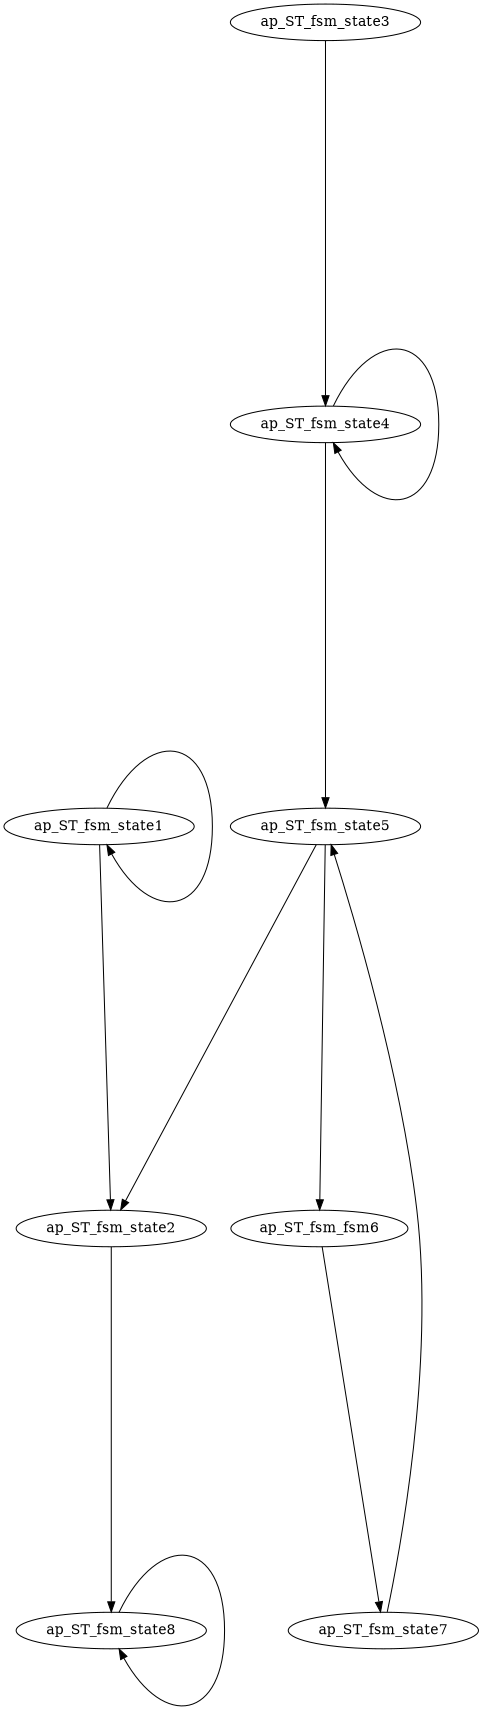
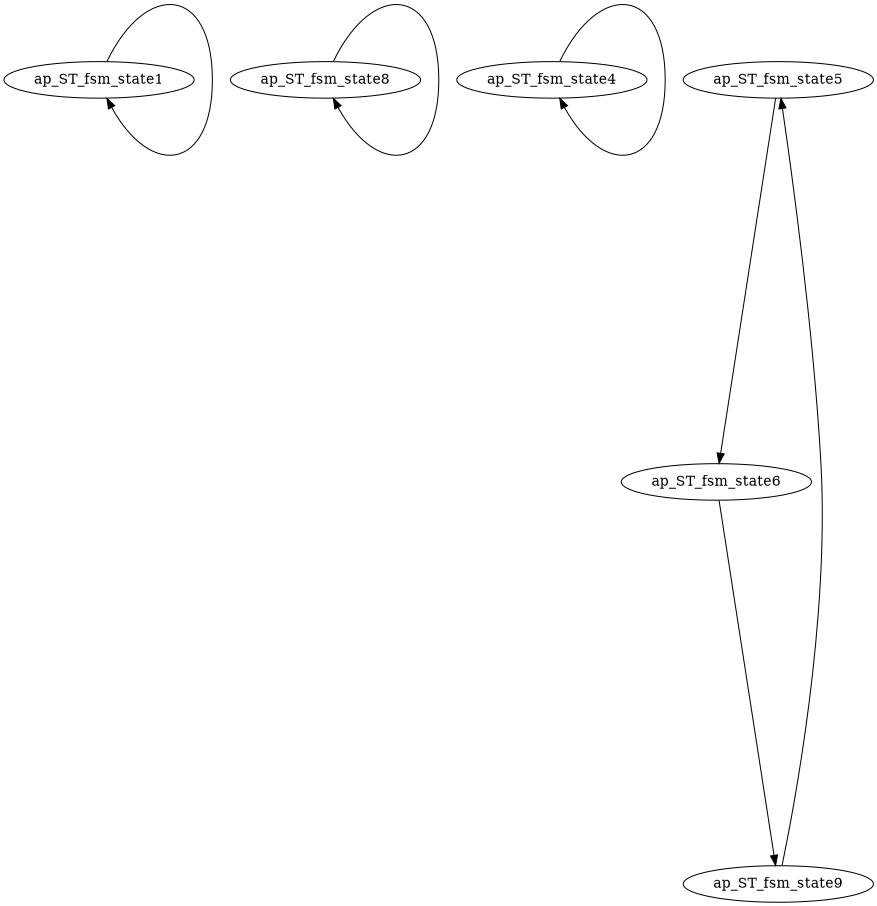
node "ap_ST_fsm_state3": removed
edge "ap_ST_fsm_state4" -> "ap_ST_fsm_state5": removed
node "ap_ST_fsm_state2": removed
node "ap_ST_fsm_fsm6": label "ap_ST_fsm_fsm6" -> "ap_ST_fsm_state6"
node "ap_ST_fsm_state7": label "ap_ST_fsm_state7" -> "ap_ST_fsm_state9"
